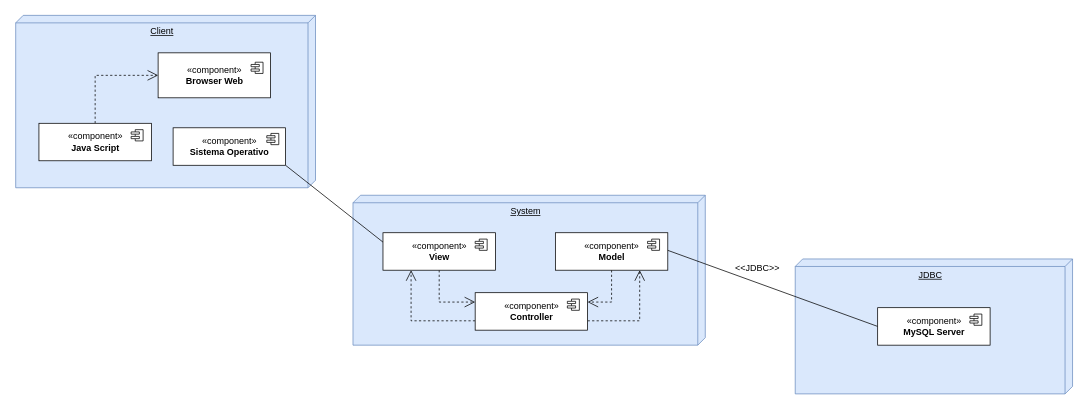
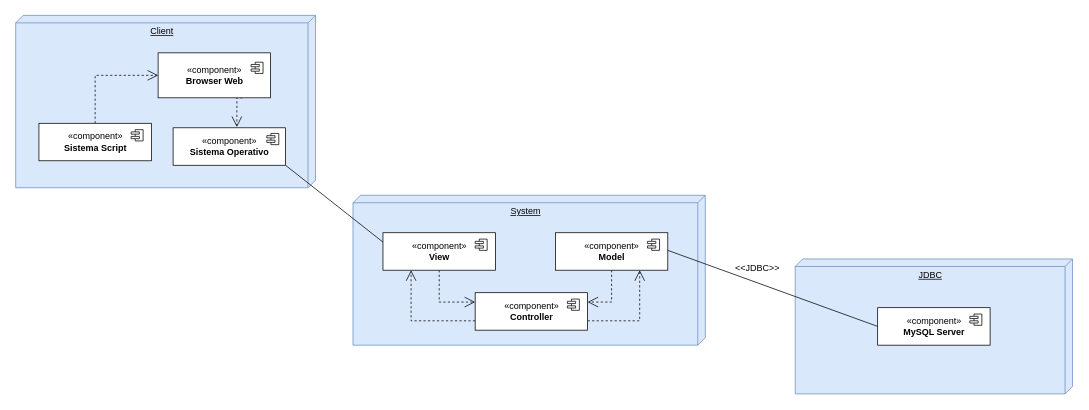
edge "«component» Browser Web" -> "«component» Sistema Operativo": added
node "«component» Java Script": label "«component» Java Script" -> "«component» Sistema Script"
